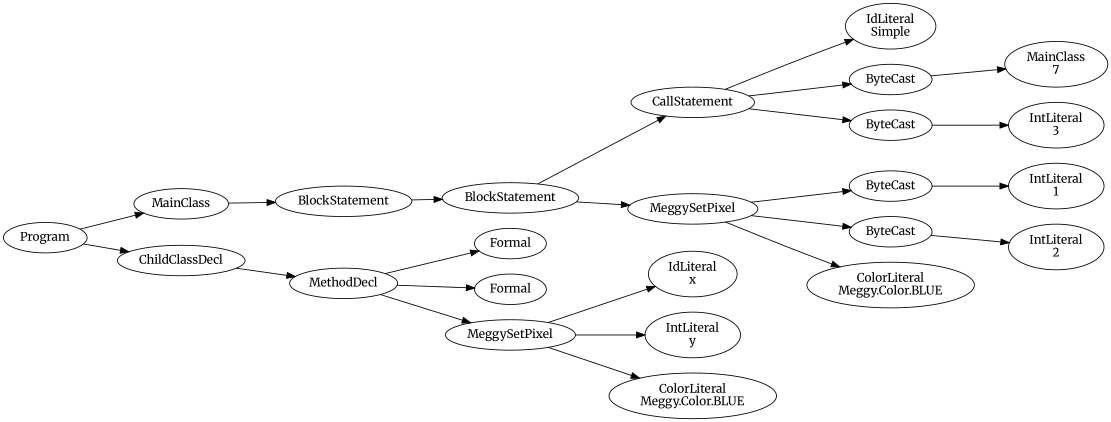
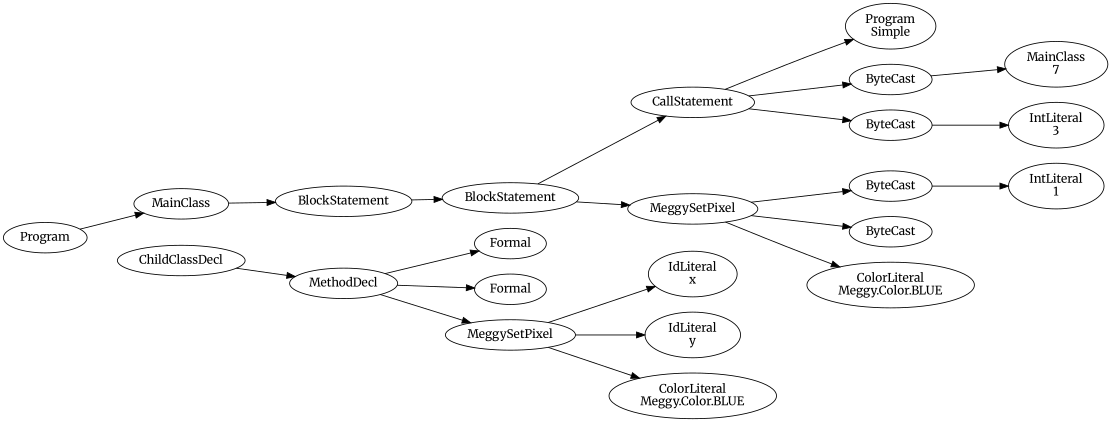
node "IdLiteral Simple": label "IdLiteral Simple" -> "Program Simple"
edge "Program" -> "ChildClassDecl": removed
node "IntLiteral 2": removed
node "IntLiteral y": label "IntLiteral y" -> "IdLiteral y"
